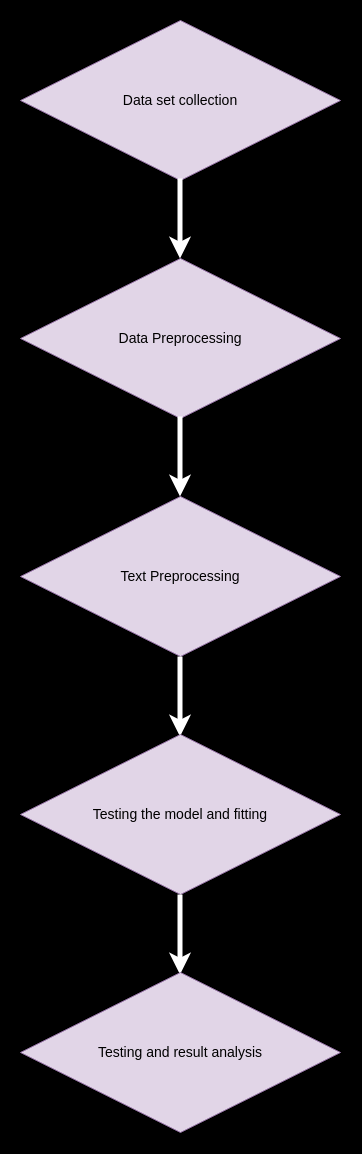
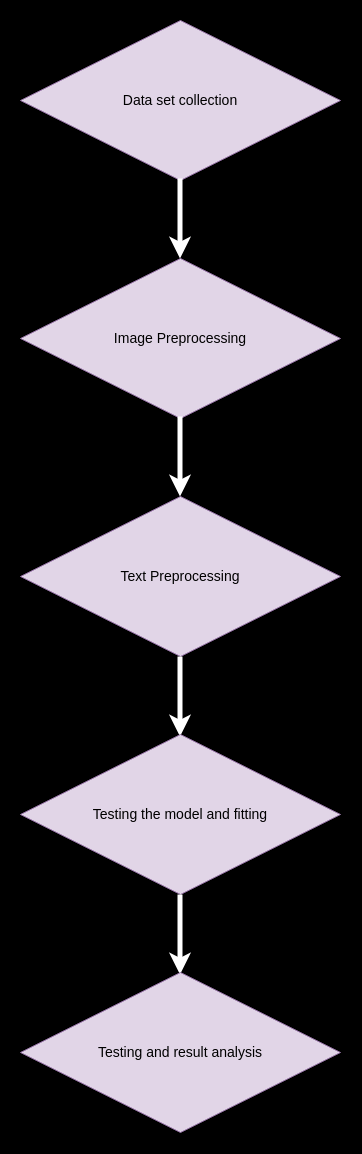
node "Data Preprocessing": label "Data Preprocessing" -> "Image Preprocessing"
